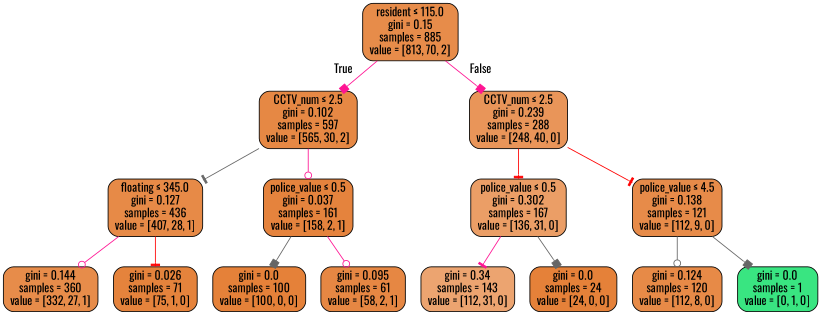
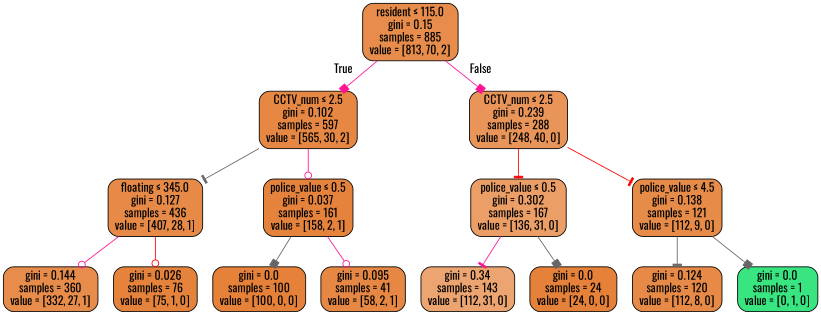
edge "police_value ≤ 4.5" -> "gini = 0.124": arrowhead odot -> tee
edge "floating ≤ 345.0" -> "gini = 0.026": arrowhead tee -> odot
node "gini = 0.026": text "samples = 71" -> "samples = 76"
node "gini = 0.095": text "samples = 61" -> "samples = 41"
